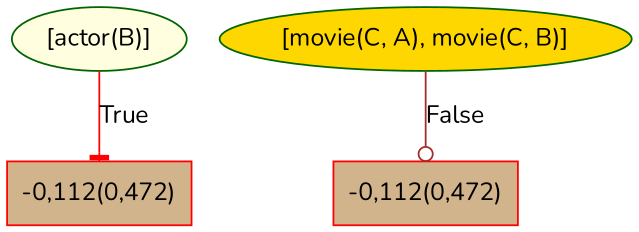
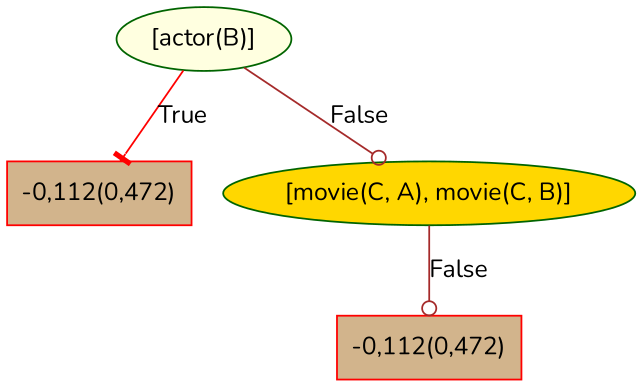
edge "[actor(B)]" -> "[movie(C, A), movie(C, B)]": added, label "False"
